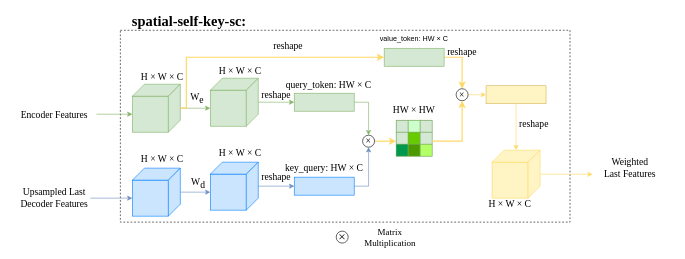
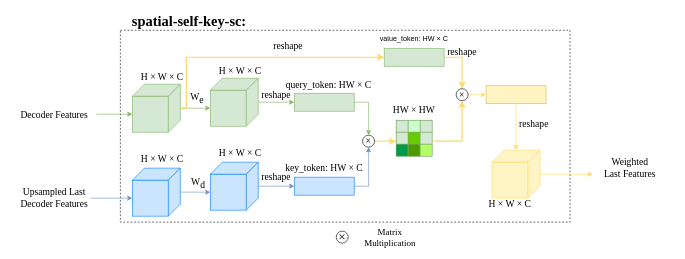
node "Encoder Features": label "Encoder Features" -> "Decoder Features"
node "key_query: HW × C": label "key_query: HW × C" -> "key_token: HW × C"
